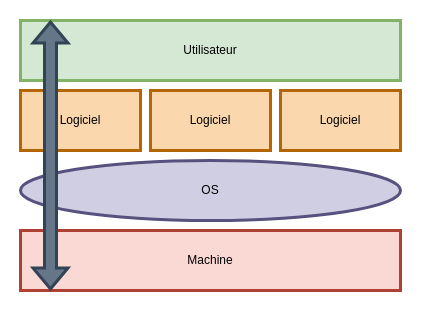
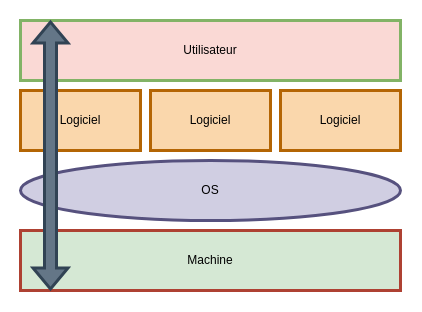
node "Utilisateur": fillcolor #d5e8d4 -> #fad9d5
node "Machine": fillcolor #fad9d5 -> #d5e8d4
